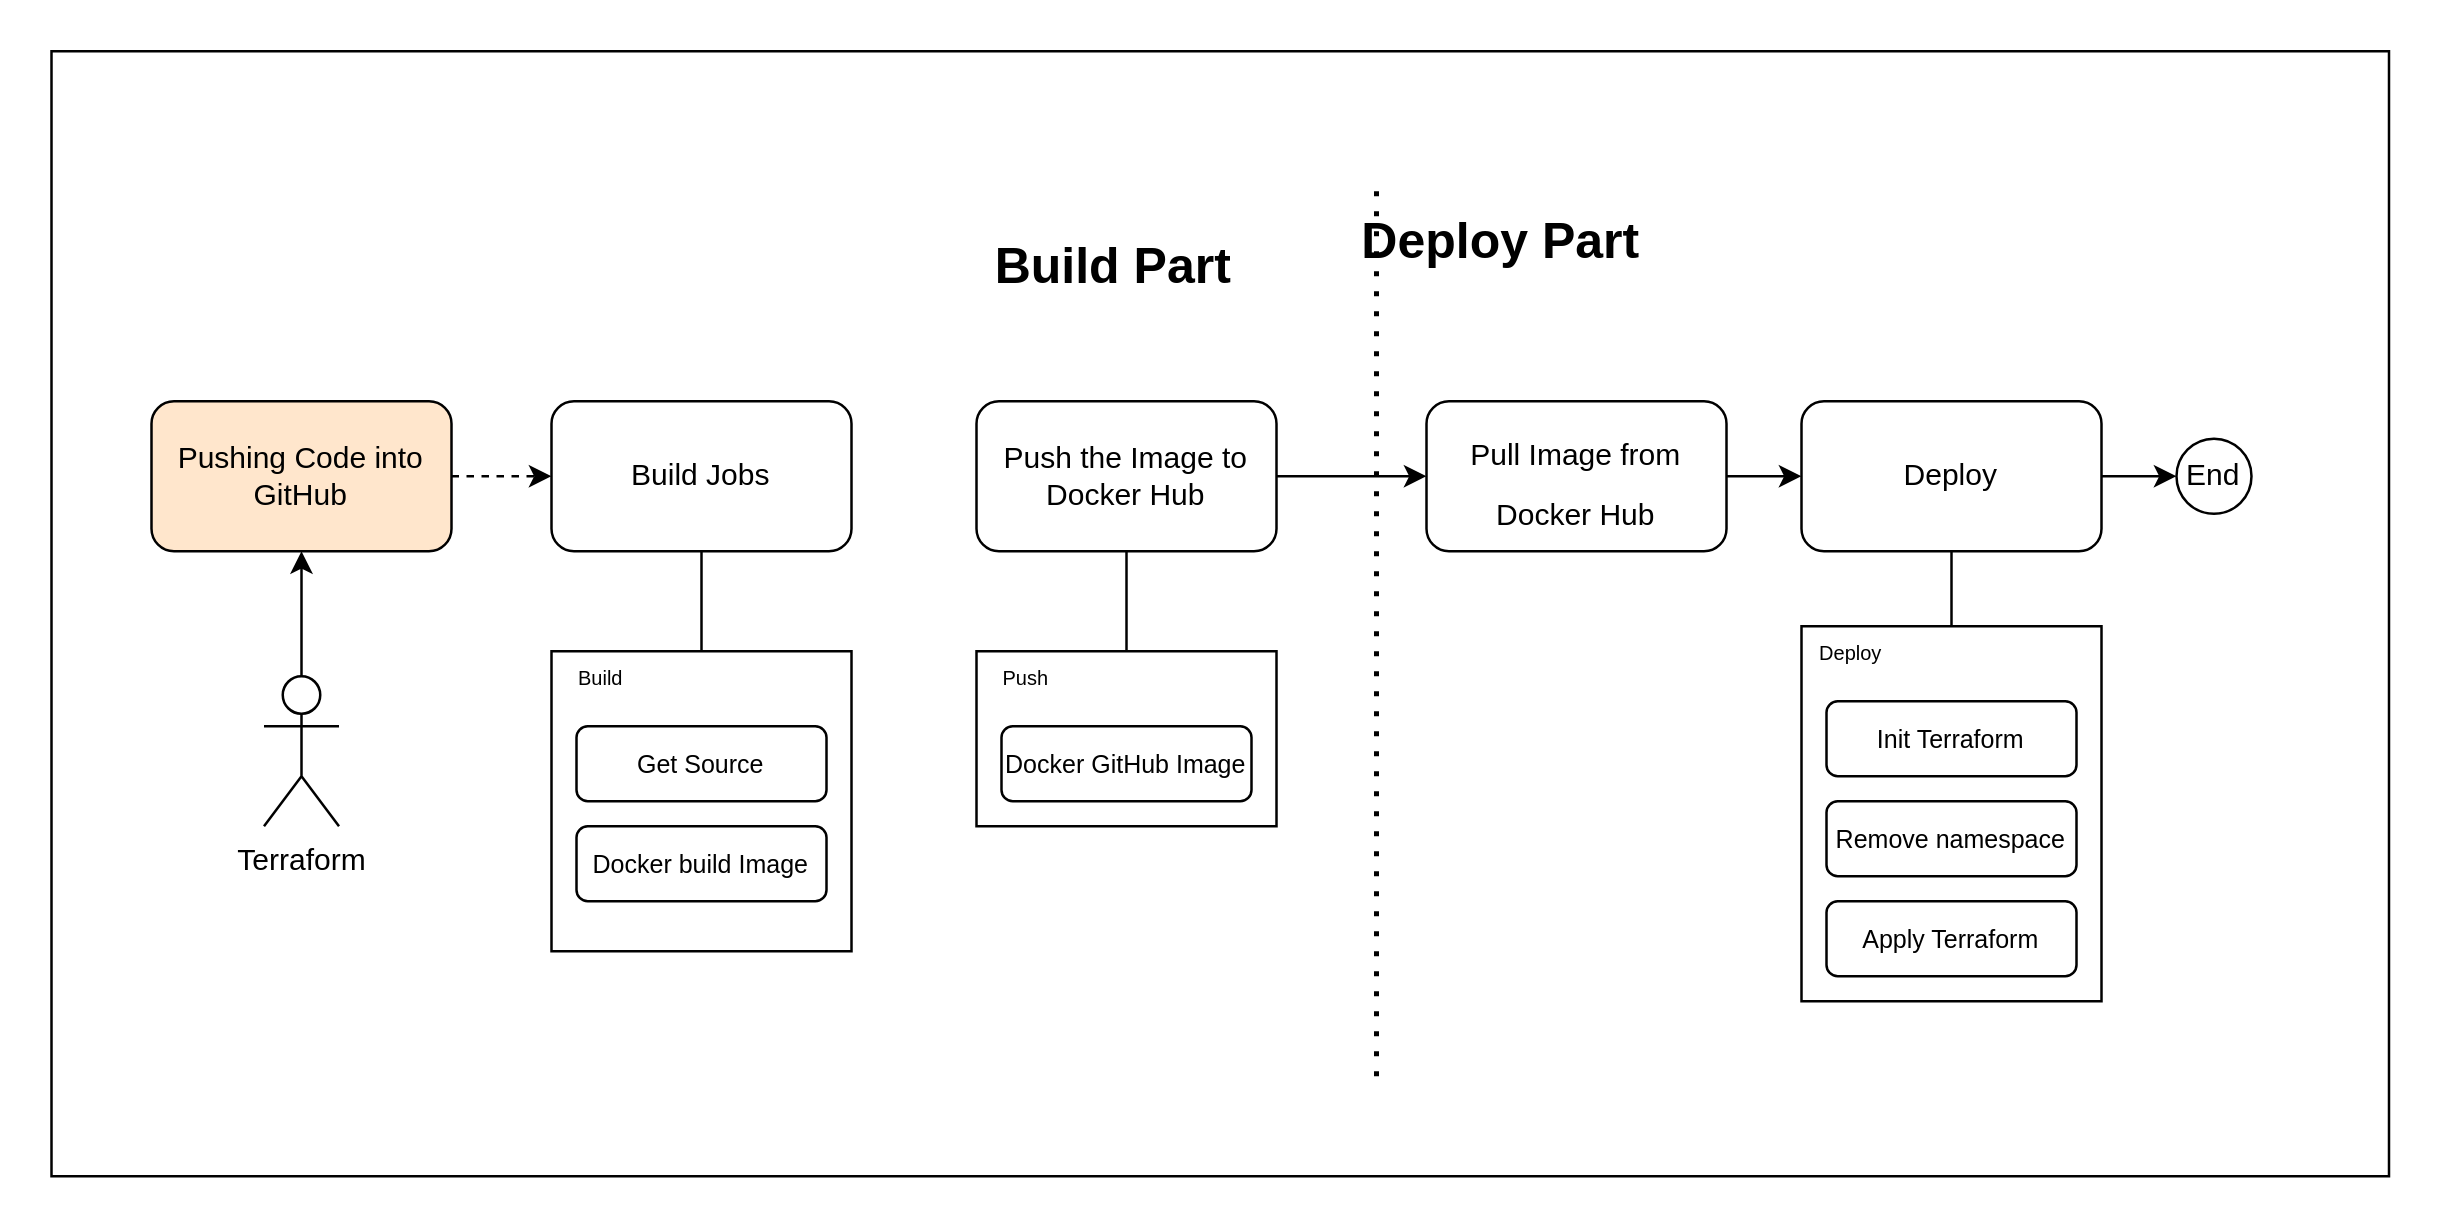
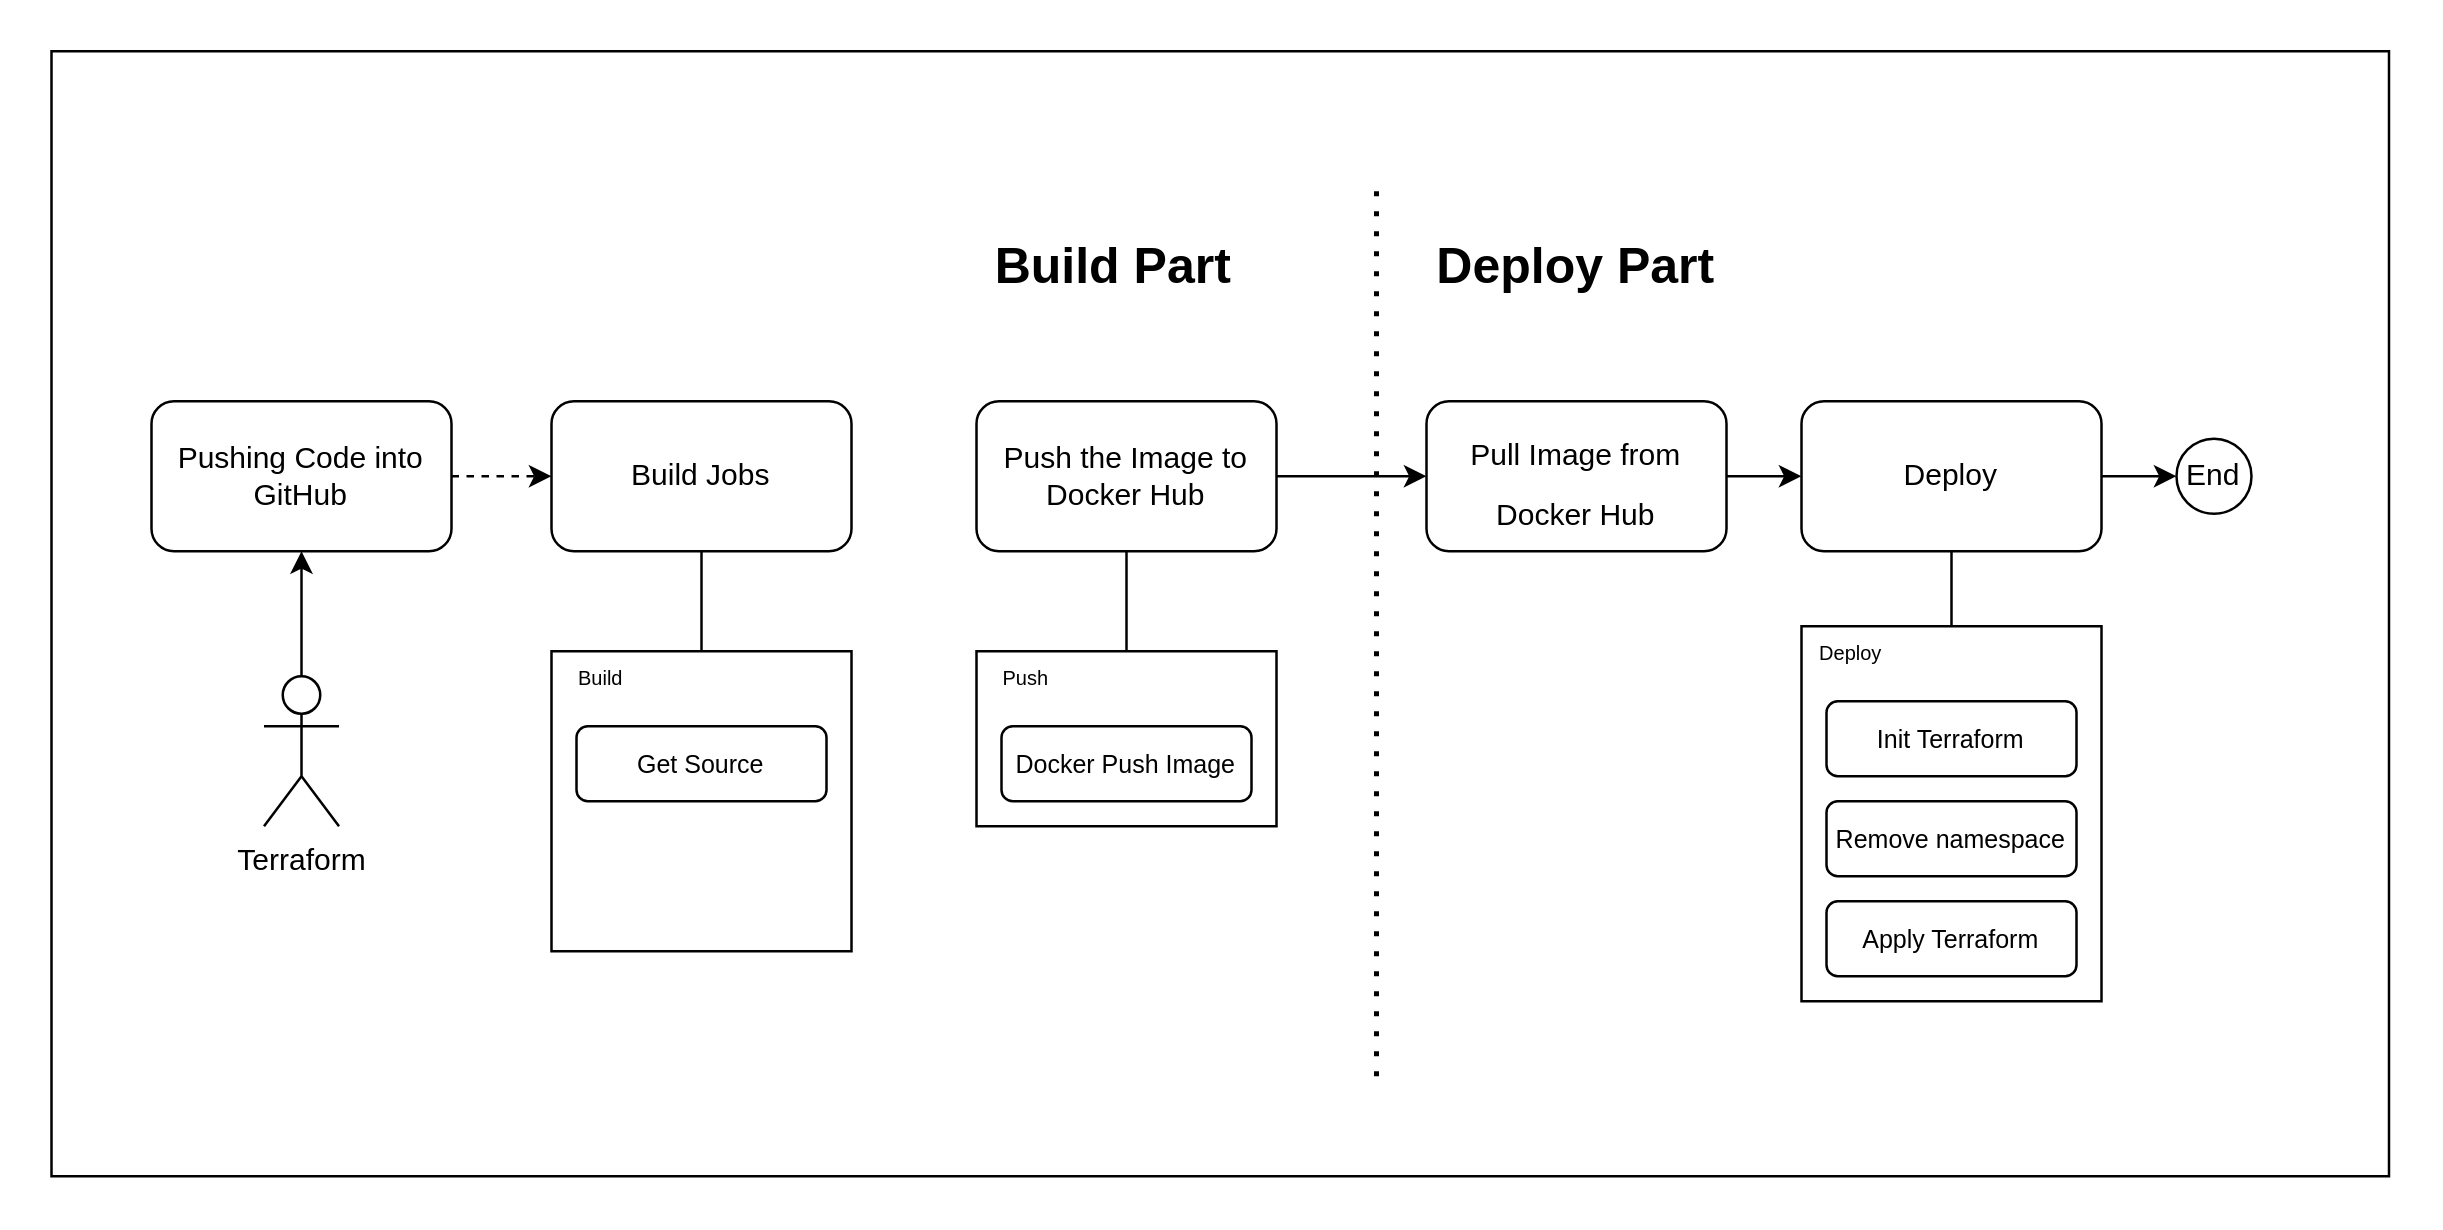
node "Deploy Part": moved (1501, 239) -> (1576, 264)
node "Pushing Code into GitHub": fillcolor #ffe6cc -> #ffffff
node "Docker GitHub Image": label "Docker GitHub Image" -> "Docker Push Image"
node "Docker build Image": removed
